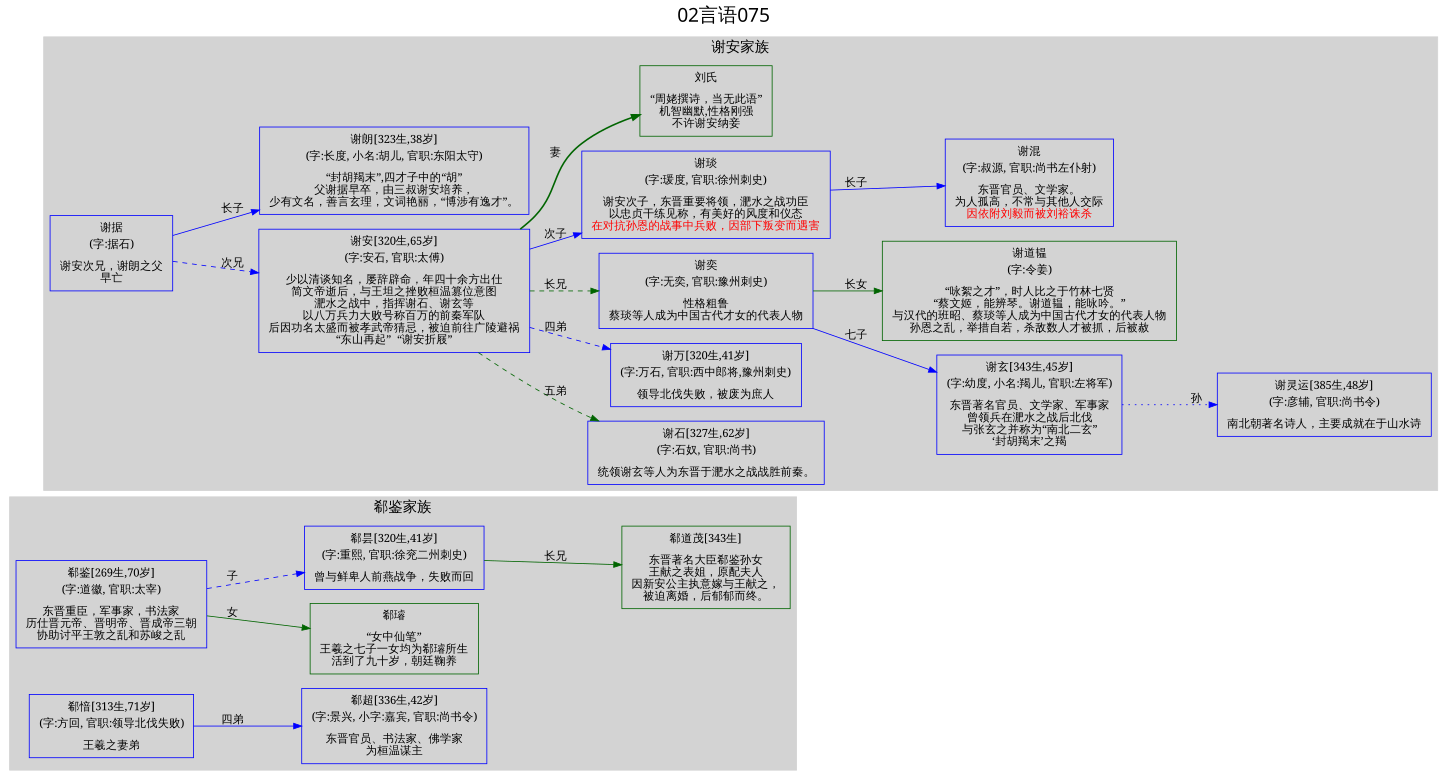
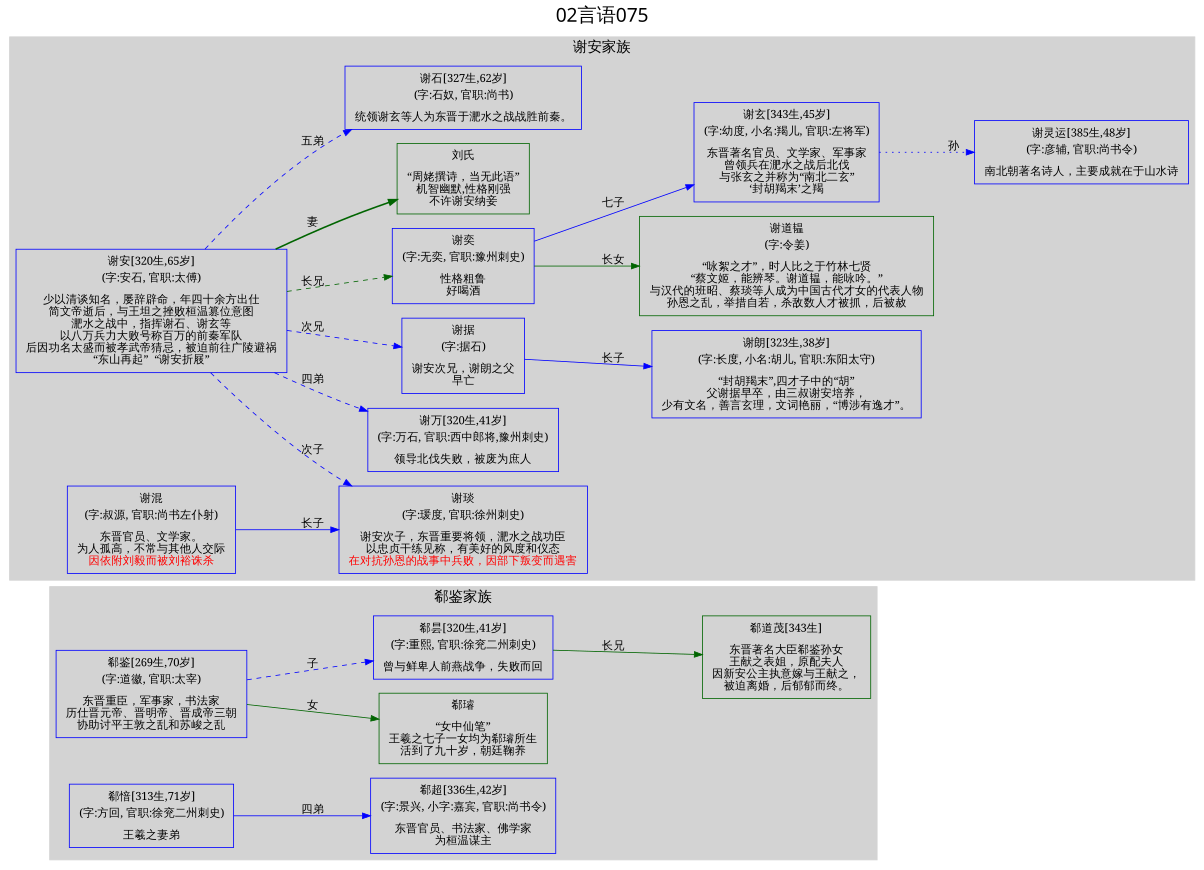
edge "谢琰" -> "谢混": reversed
edge "谢安[320生,65岁]" -> "谢琰": style solid -> dashed
edge "谢据" -> "谢安[320生,65岁]": reversed
node "谢奕": text "蔡琰等人成为中国古代才女的代表人物" -> "好喝酒"
edge "谢安[320生,65岁]" -> "谢石[327生,62岁]": color darkgreen -> blue
node "郗愔[313生,71岁]": text "(字:方回, 官职:领导北伐失败)" -> "(字:方回, 官职:徐兖二州刺史)"
